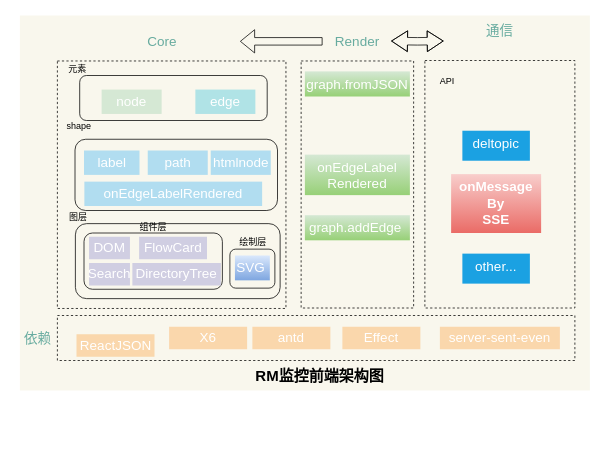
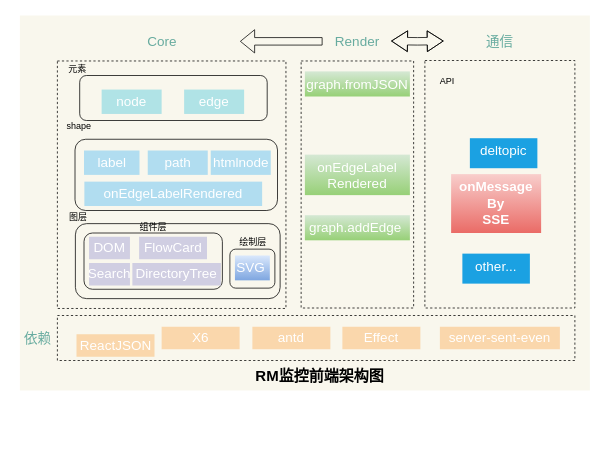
node "通信": moved (500, 30) -> (500, 42)
node "node": fillcolor #d5e8d4 -> #b0e3e6
node "edge": moved (225, 102) -> (214, 102)
node "deltopic": moved (496, 146) -> (504, 153)
node "X6": moved (208, 338) -> (201, 338)
